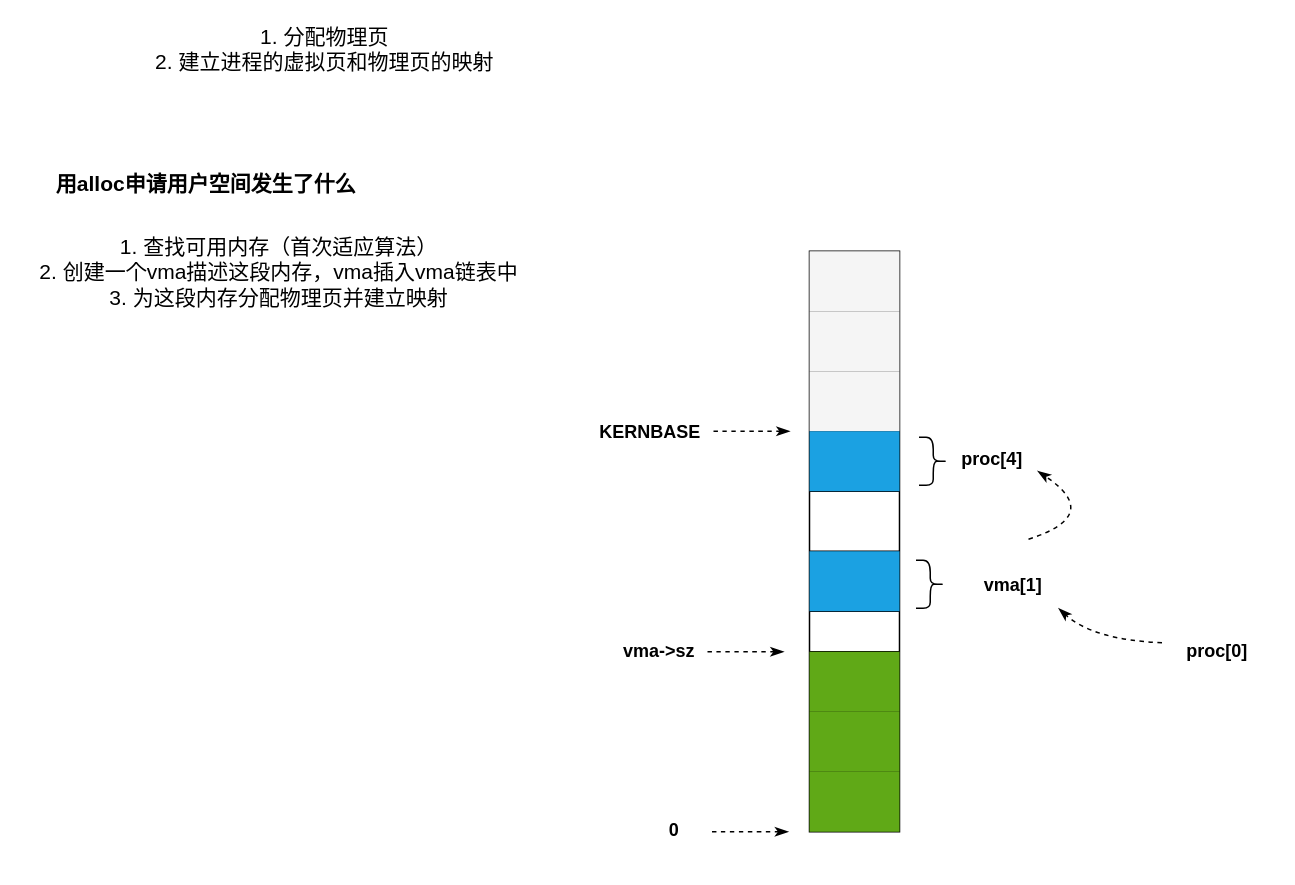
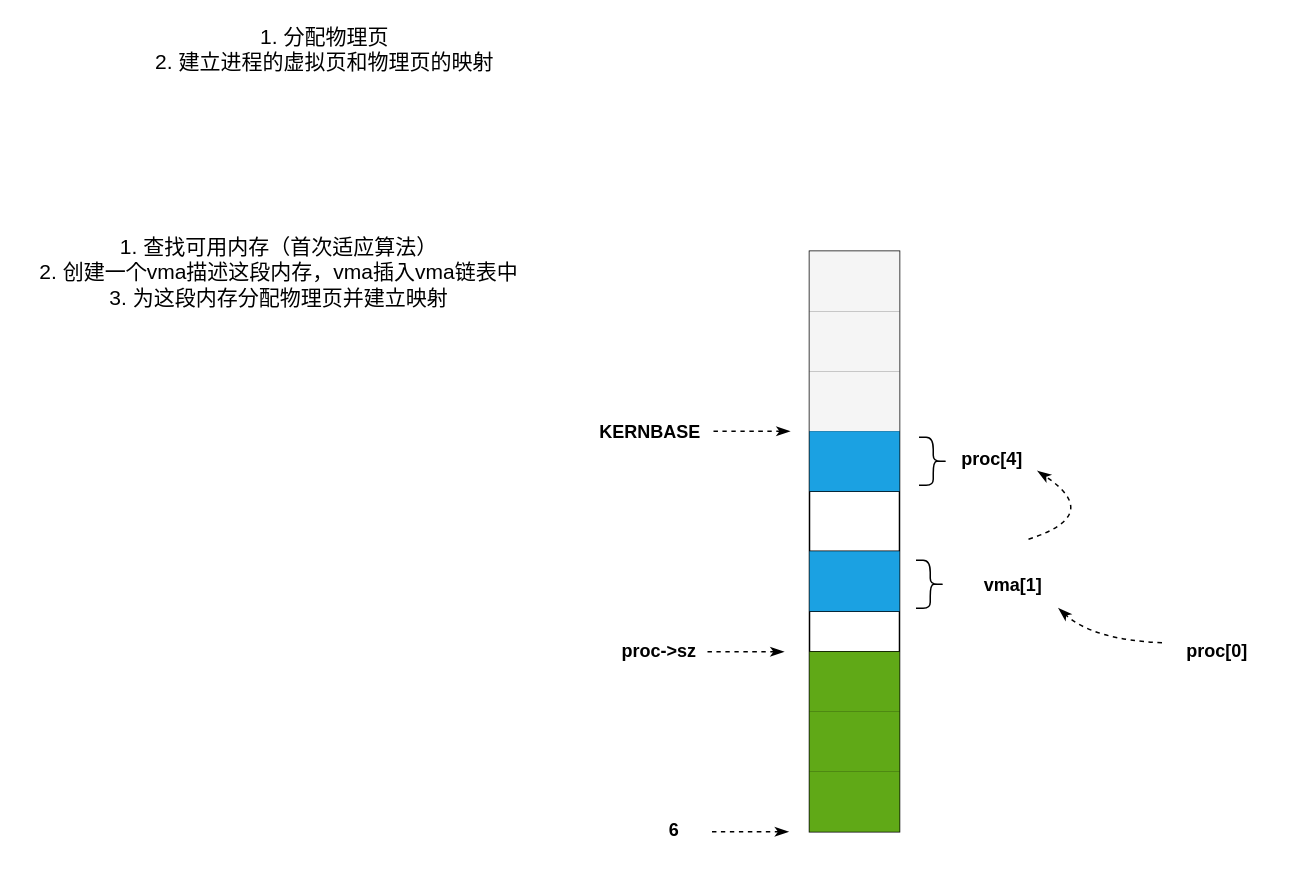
node "用alloc申请用户空间发生了什么": removed
node "vma->sz": label "vma->sz" -> "proc->sz"
node "0": label "0" -> "6"
